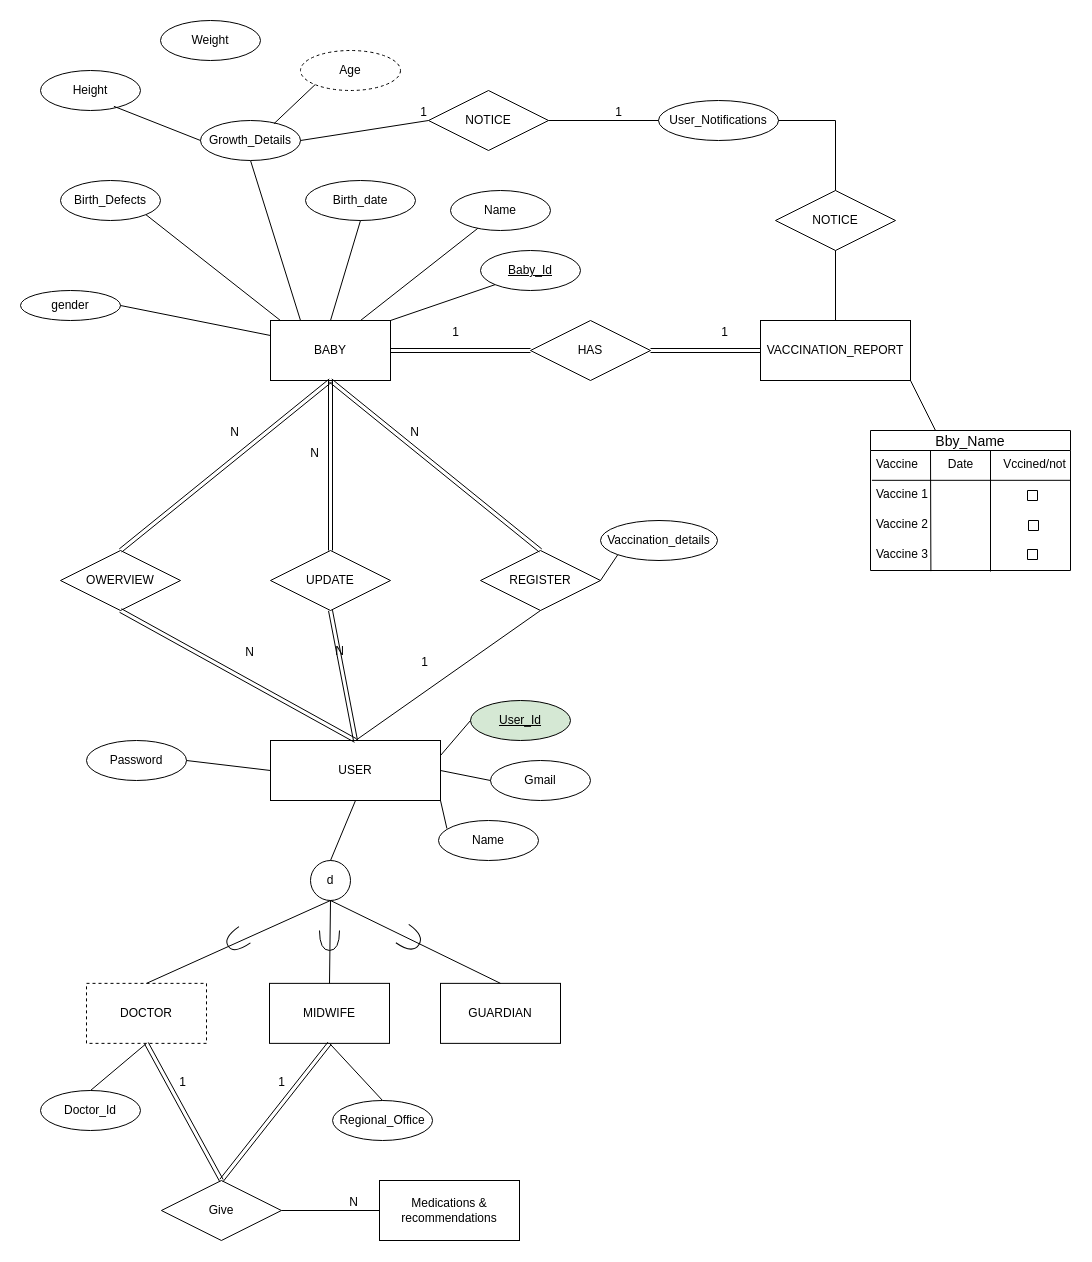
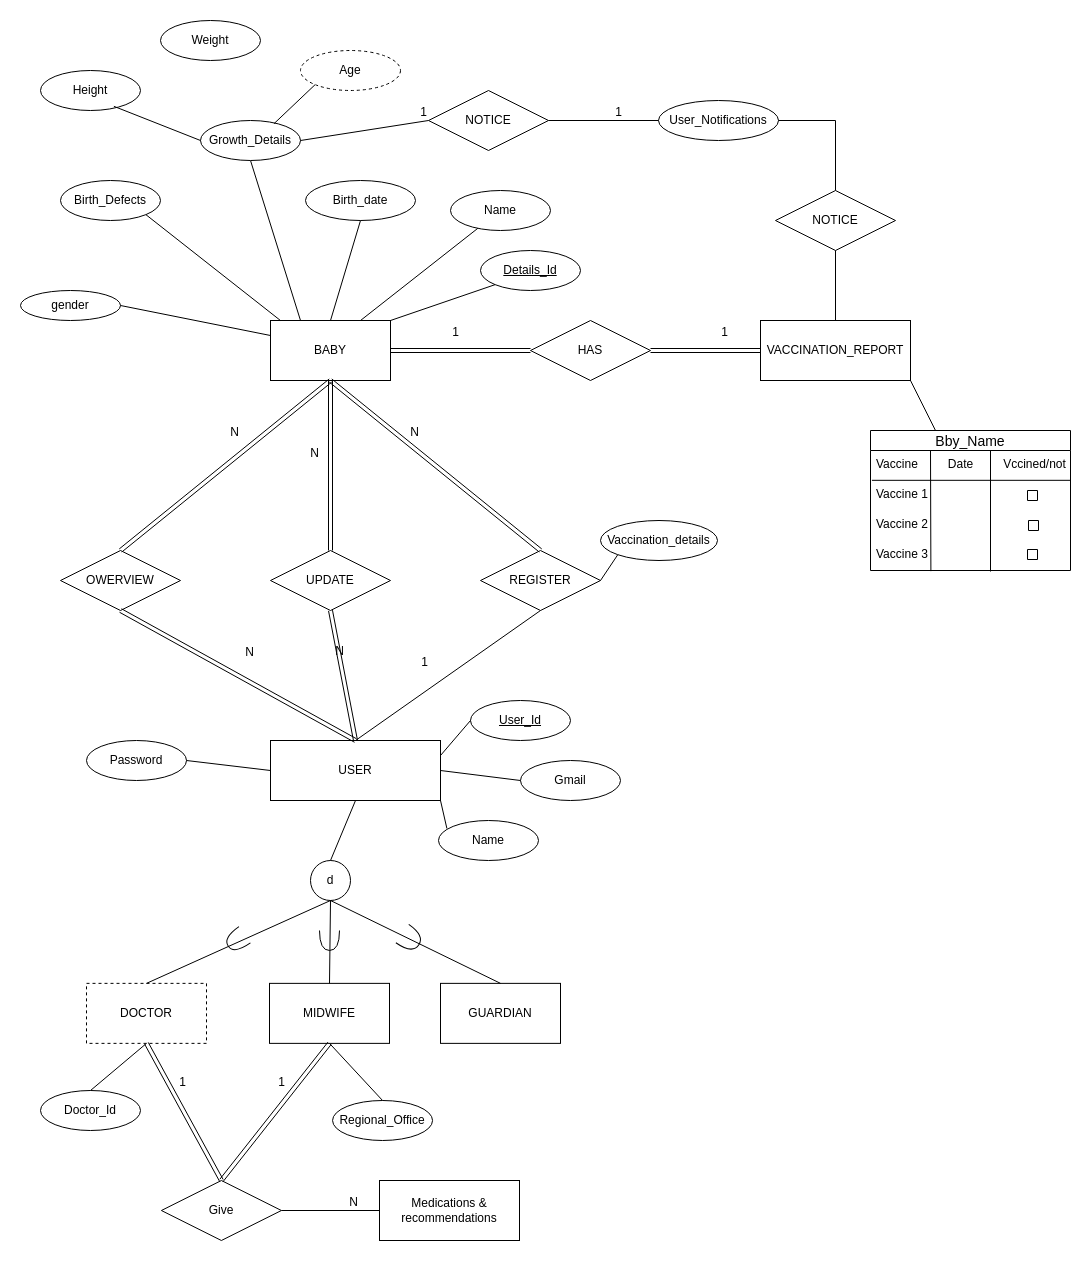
node "Baby_Id": label "Baby_Id" -> "Details_Id"
node "User_Id": fillcolor #d5e8d4 -> #ffffff
node "Gmail": moved (541, 781) -> (571, 781)
